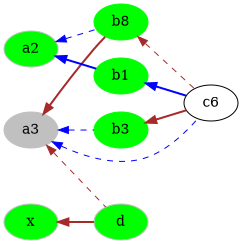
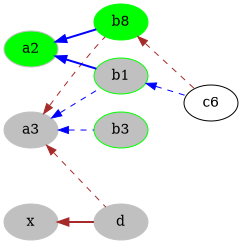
edge "b8" -> "a2": style dashed -> bold
edge "b8" -> "a3": style bold -> dashed
node "b1": fillcolor green -> grey
edge "c6" -> "b1": style bold -> dashed
edge "c6" -> "b3": removed
node "b3": fillcolor green -> grey
edge "c6" -> "a3": now "b1" -> "a3"
node "x": fillcolor green -> grey
node "d": fillcolor green -> grey
